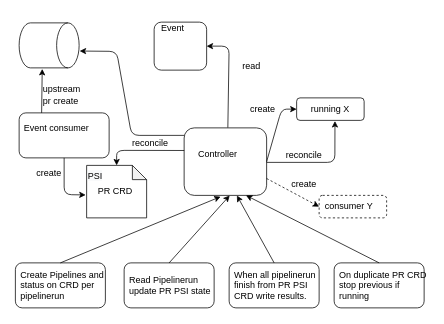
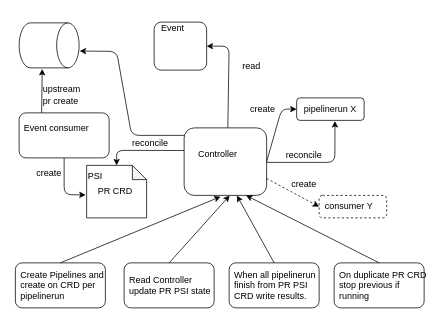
node "running X": label "running X" -> "pipelinerun X"
node "Create Pipelines and status on CRD per pipelinerun": label "Create Pipelines and status on CRD per pipelinerun" -> "Create Pipelines and create on CRD per pipelinerun"
node "Read Pipelinerun update PR PSI state": label "Read Pipelinerun update PR PSI state" -> "Read Controller update PR PSI state"
